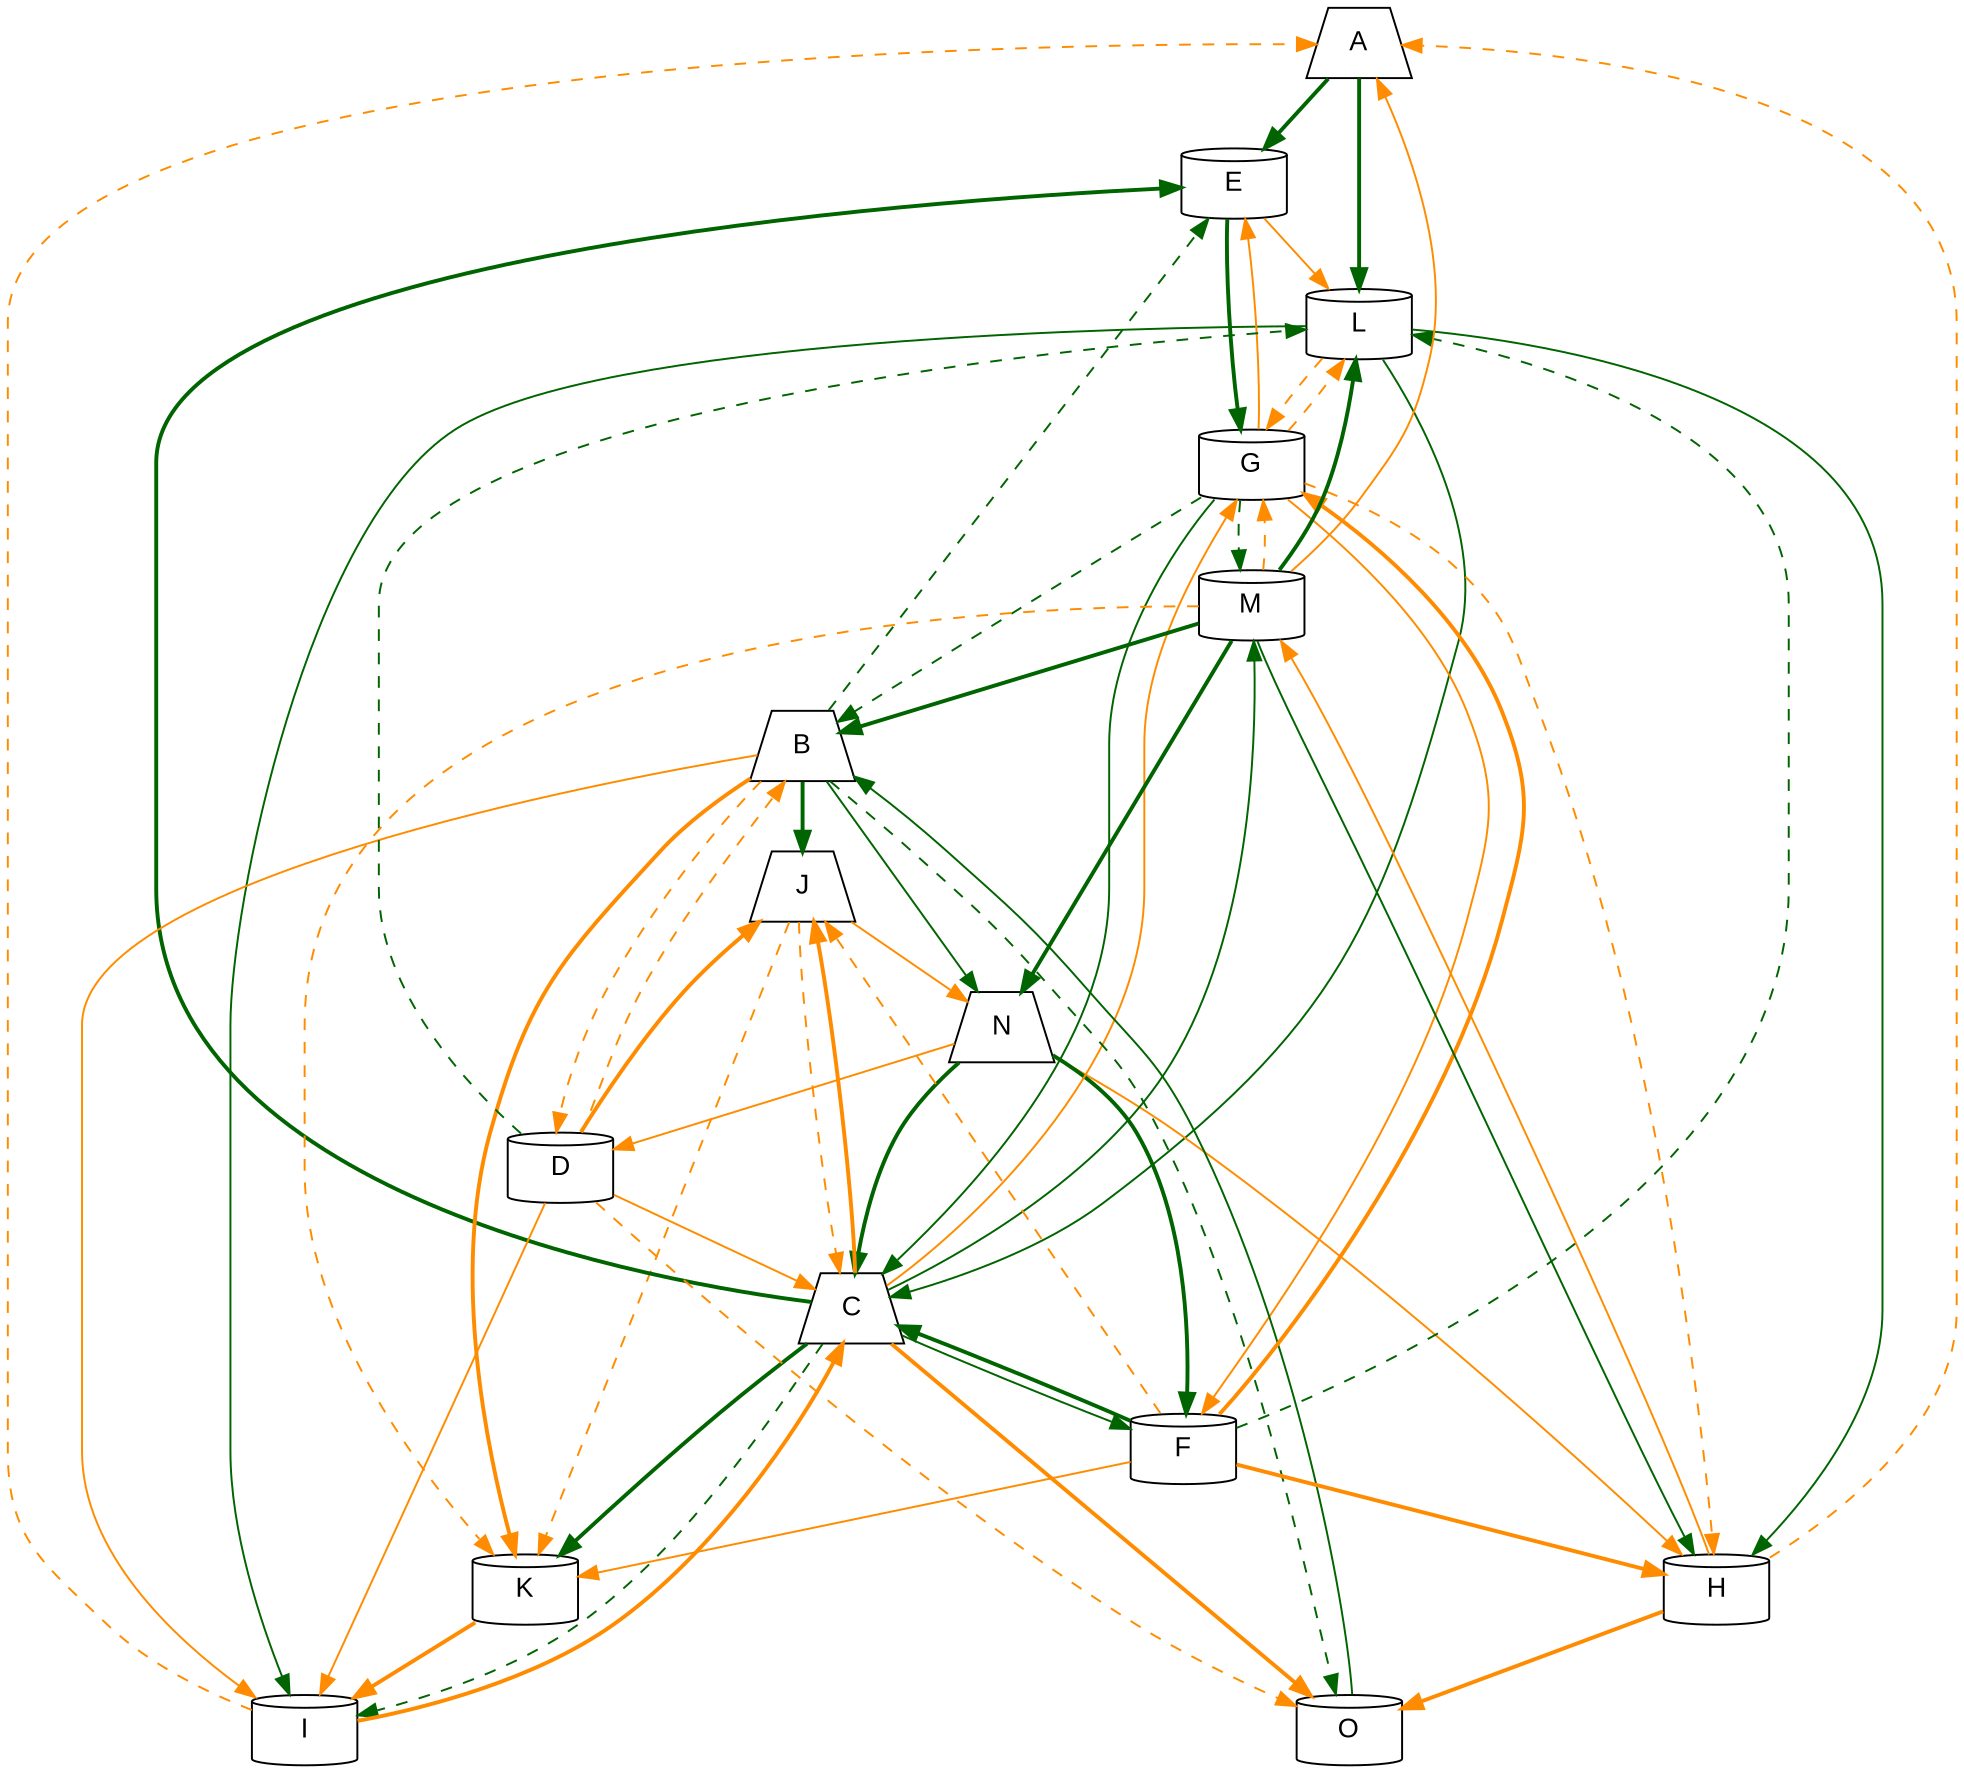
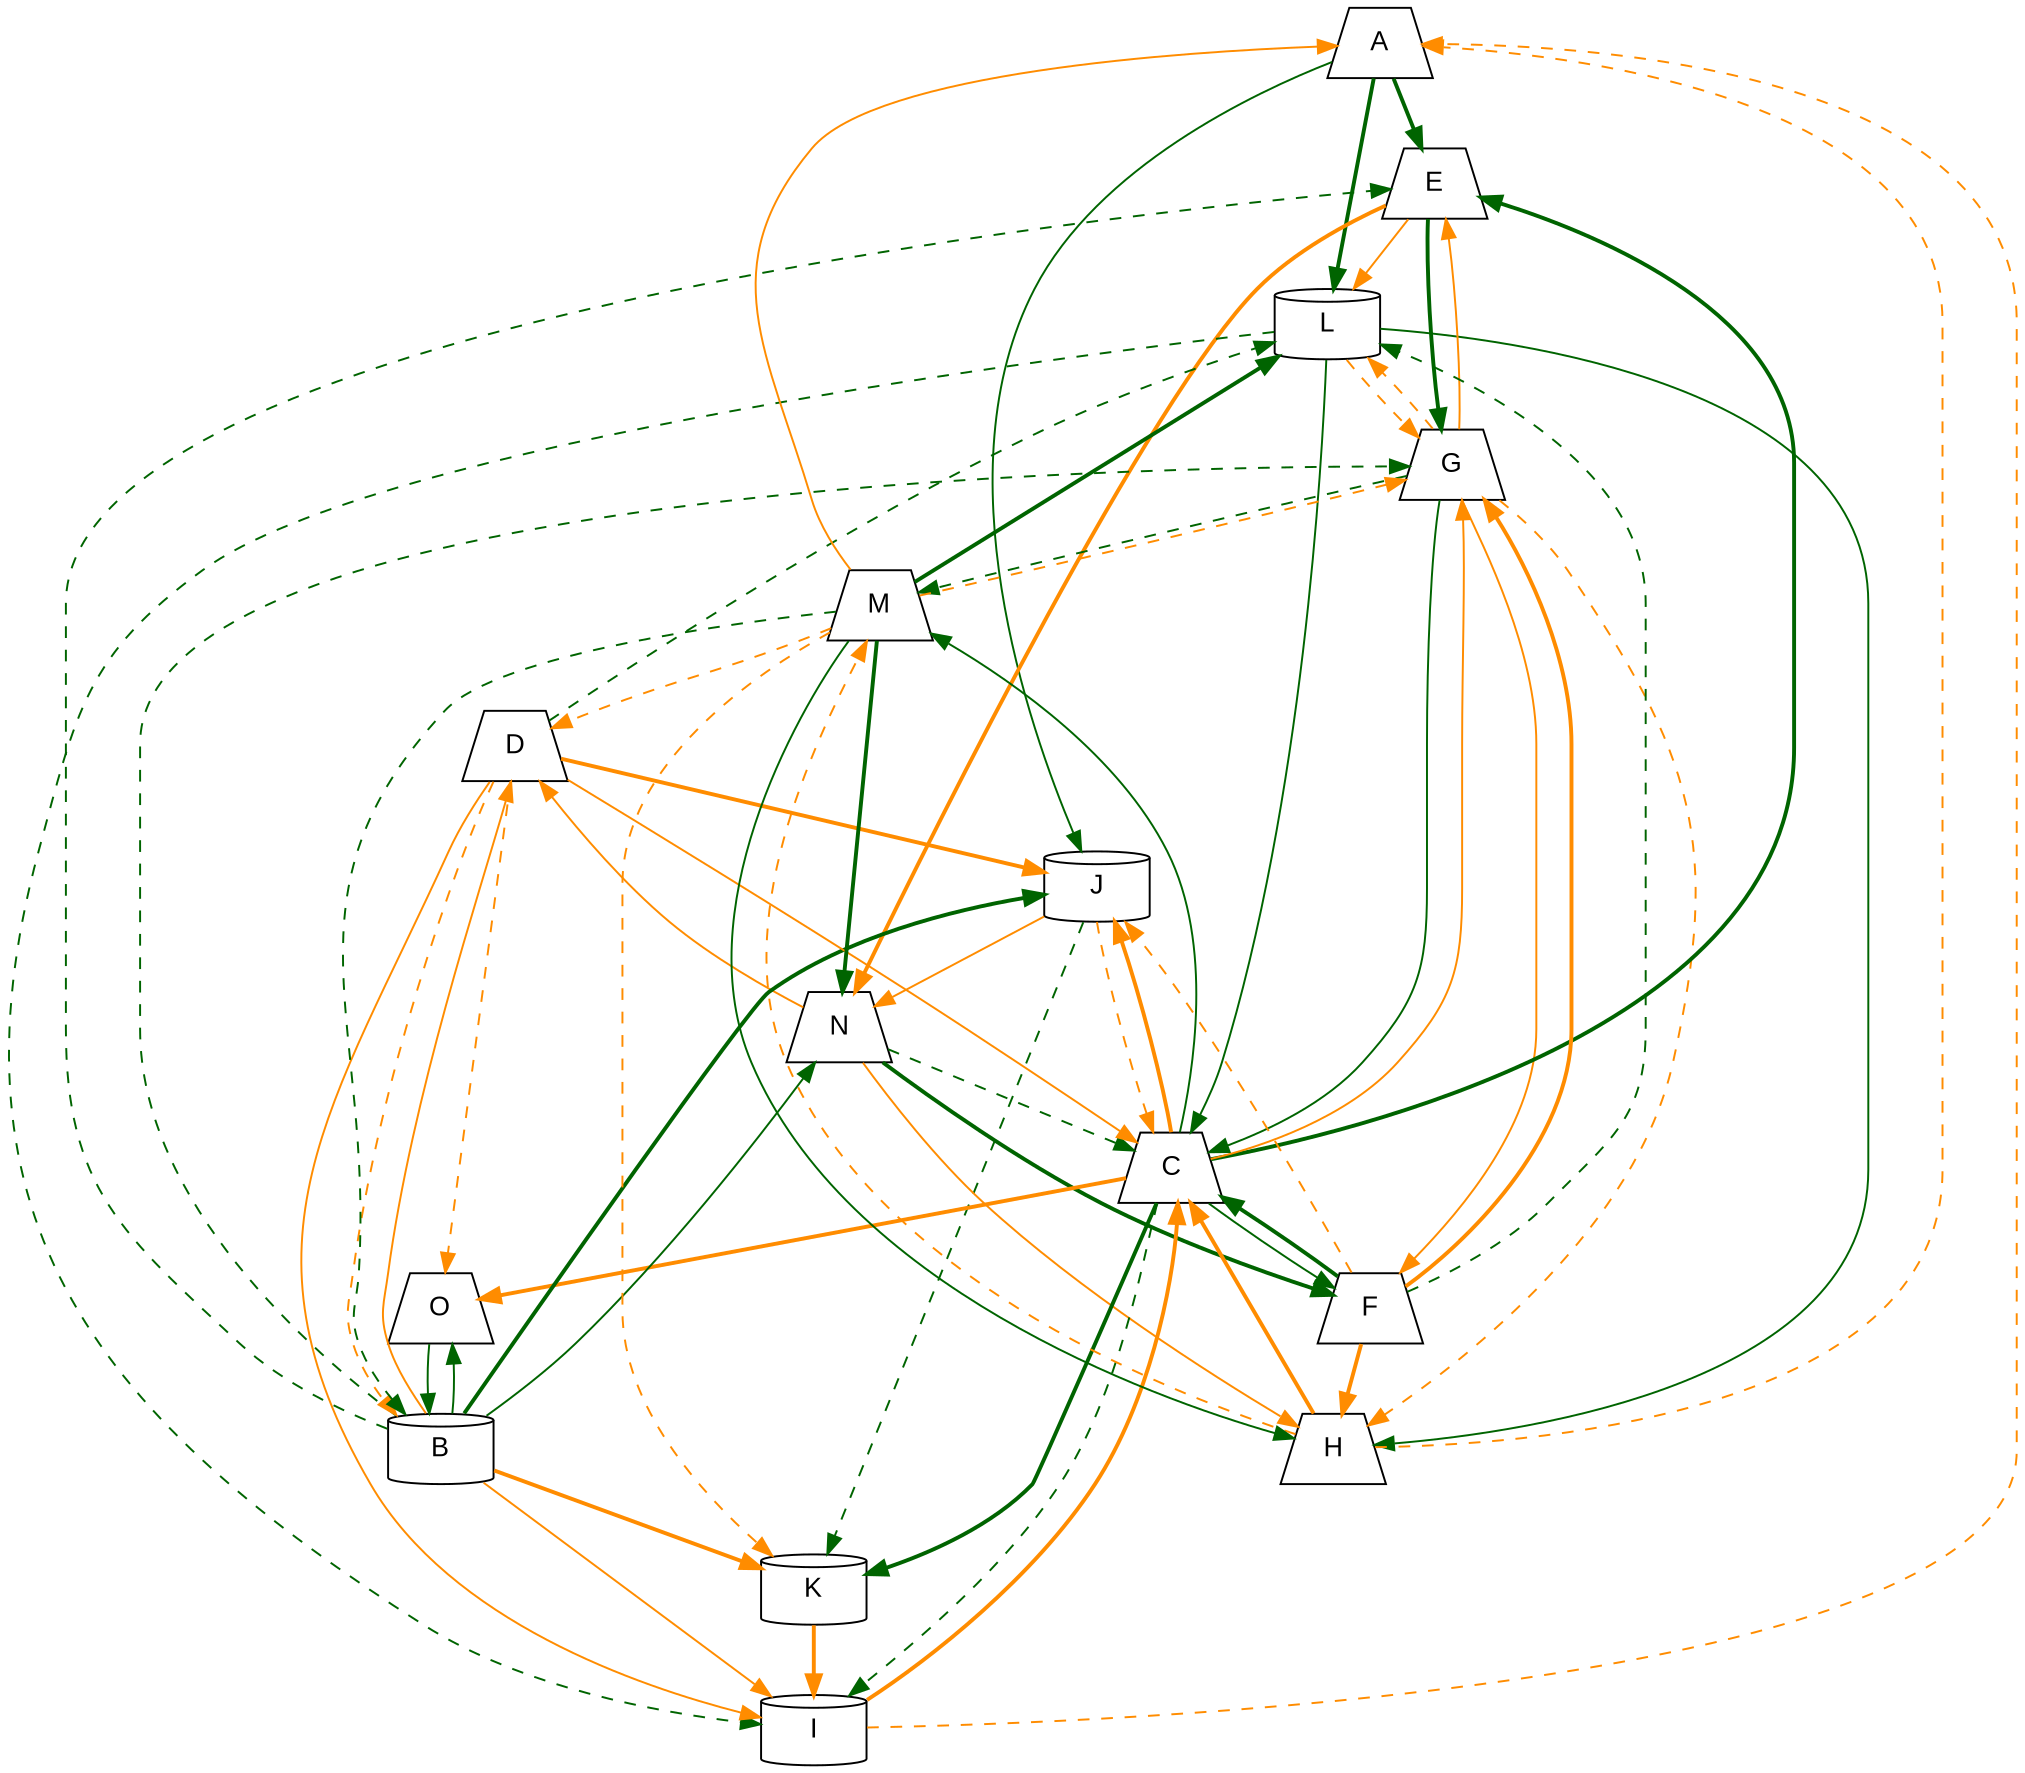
node "E": shape cylinder -> trapezium
edge "A" -> "J": added
node "G": shape cylinder -> trapezium
edge "E" -> "N": added
edge "G" -> "B": reversed
node "M": shape cylinder -> trapezium
edge "L" -> "I": style solid -> dashed
edge "M" -> "D": added
edge "M" -> "B": style bold -> dashed
node "B": shape trapezium -> cylinder
node "J": shape trapezium -> cylinder
edge "B" -> "D": style dashed -> solid
edge "H" -> "M": style solid -> dashed
edge "N" -> "C": style bold -> dashed
node "D": shape cylinder -> trapezium
edge "B" -> "O": style dashed -> solid
edge "J" -> "K": color darkorange -> darkgreen
node "F": shape cylinder -> trapezium
edge "F" -> "K": removed
node "H": shape cylinder -> trapezium
edge "H" -> "O": now "H" -> "C"
node "O": shape cylinder -> trapezium
